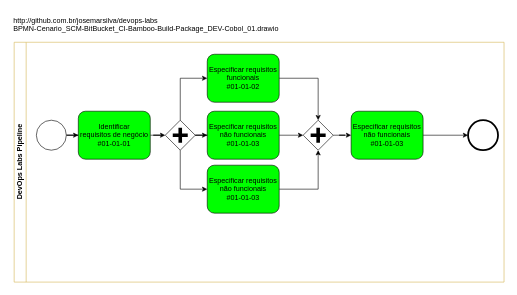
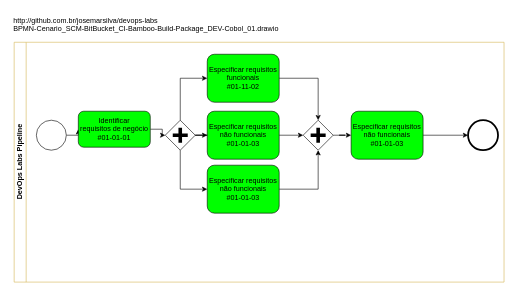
node "Especificar requisitos funcionais #01-01-02": label "Especificar requisitos funcionais #01-01-02" -> "Especificar requisitos funcionais #01-11-02"
node "Identificar requisitos de negócio #01-01-01": size 72x48 -> 72x36
